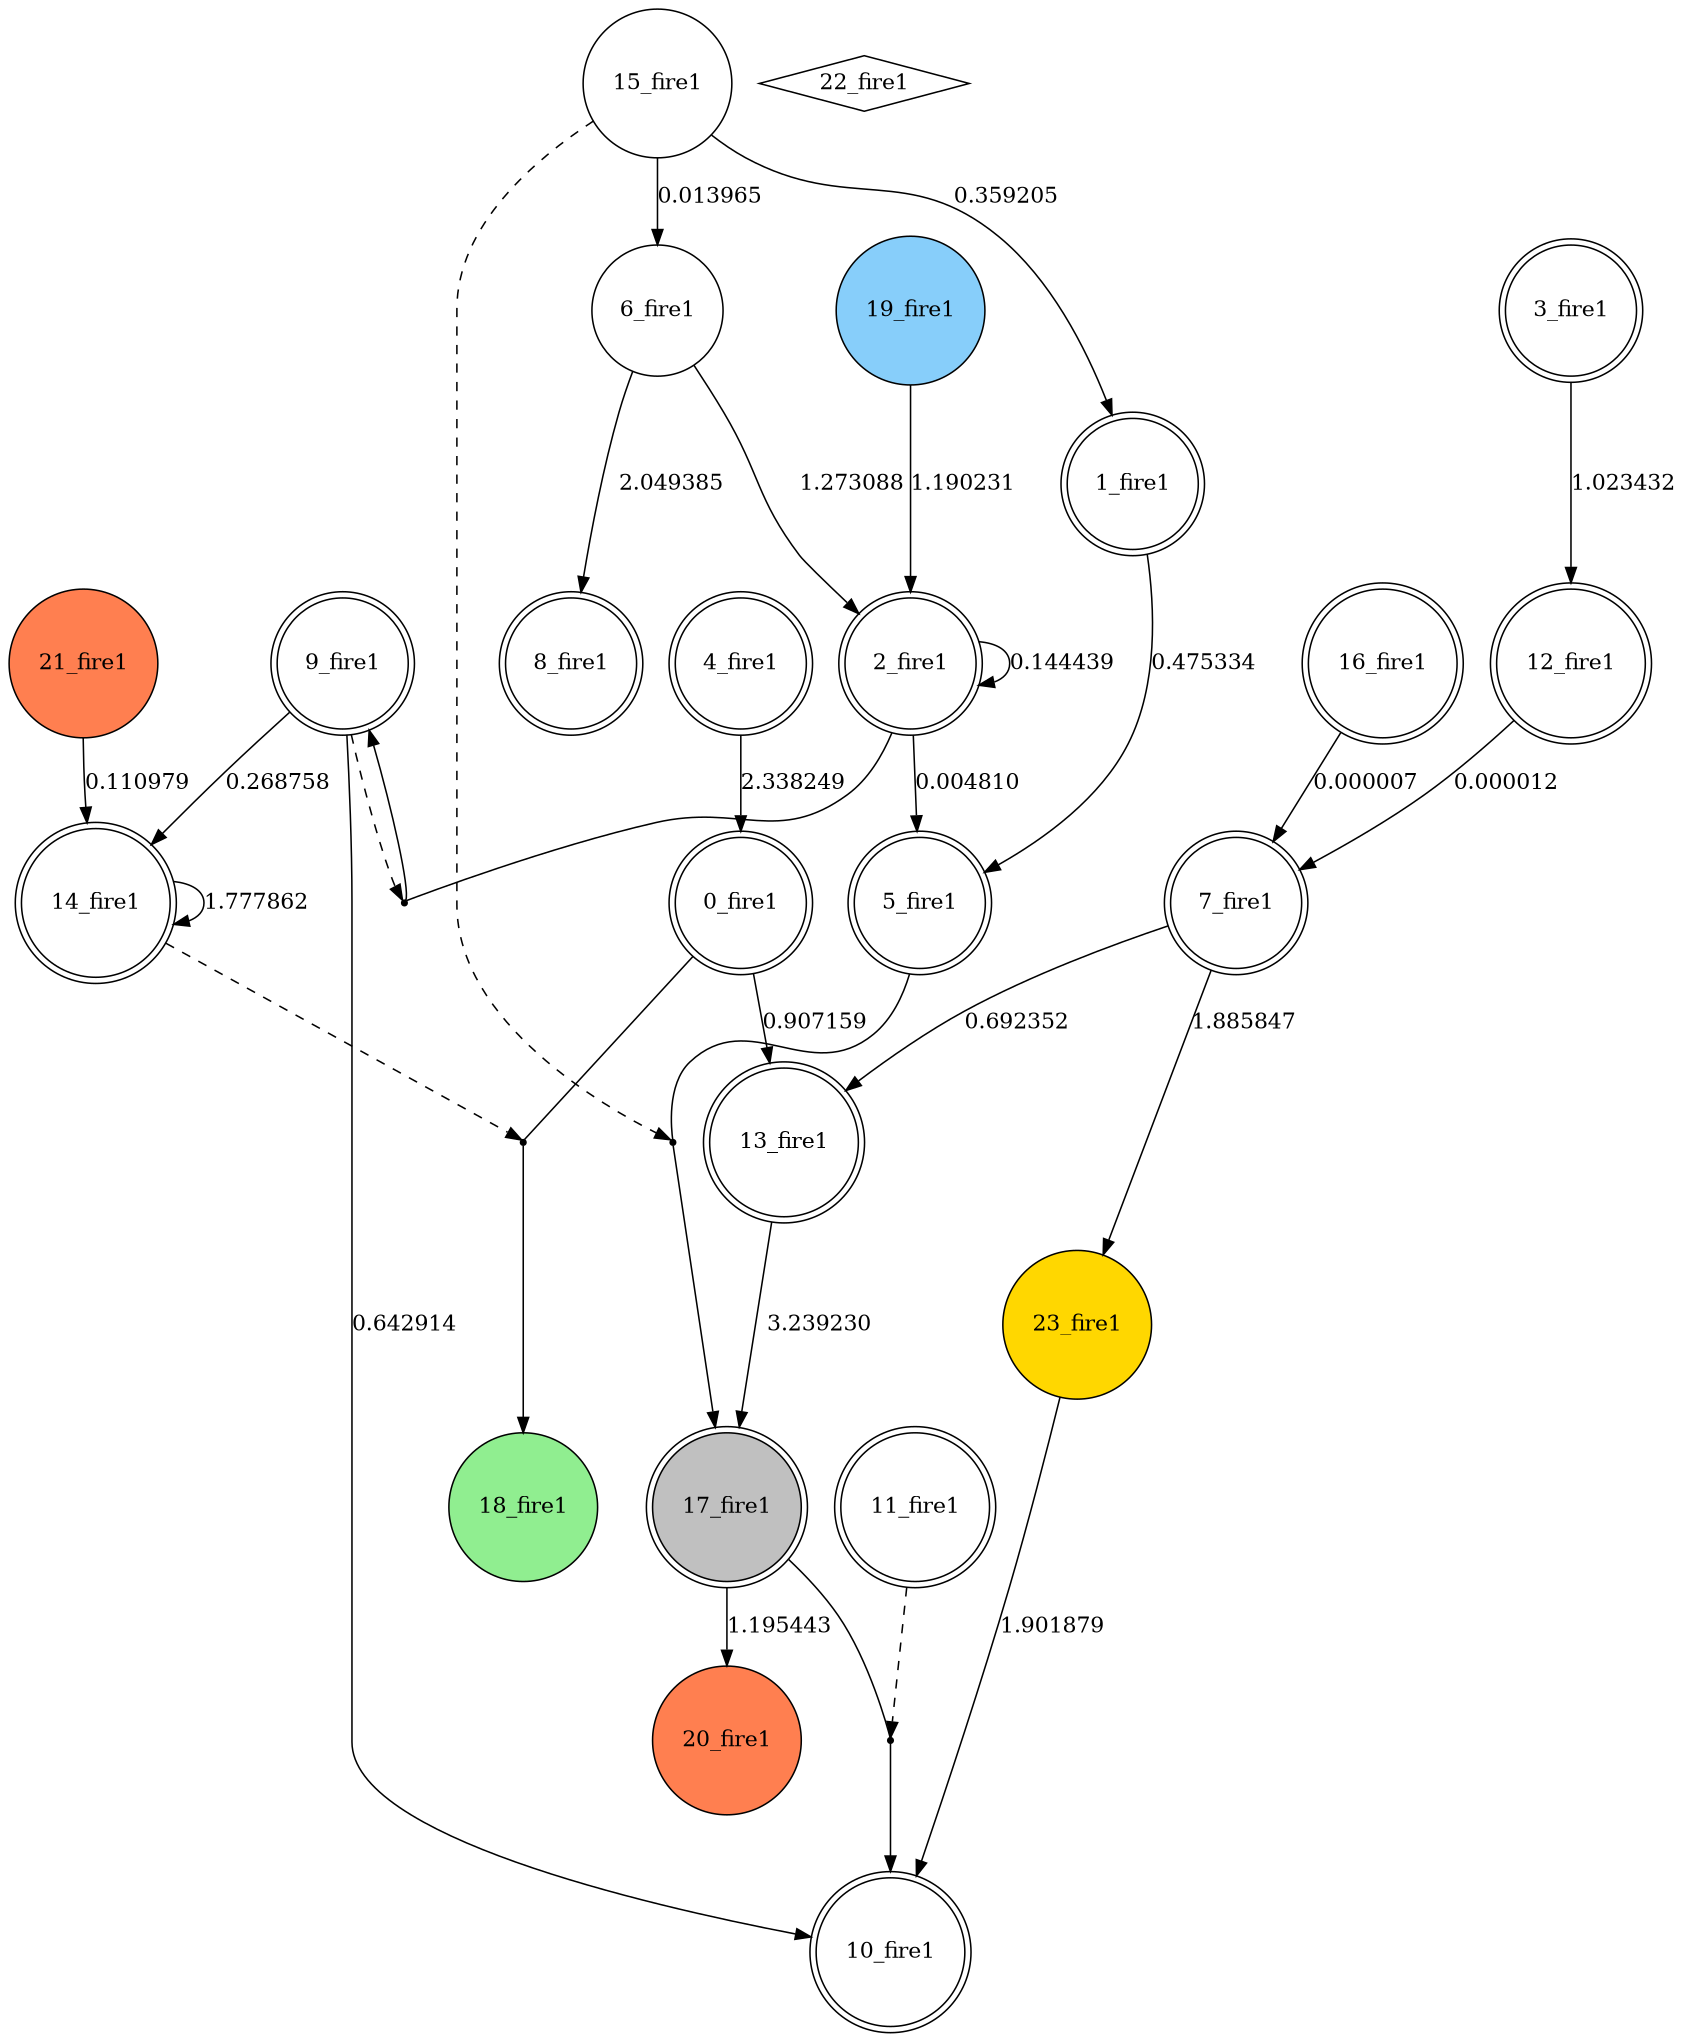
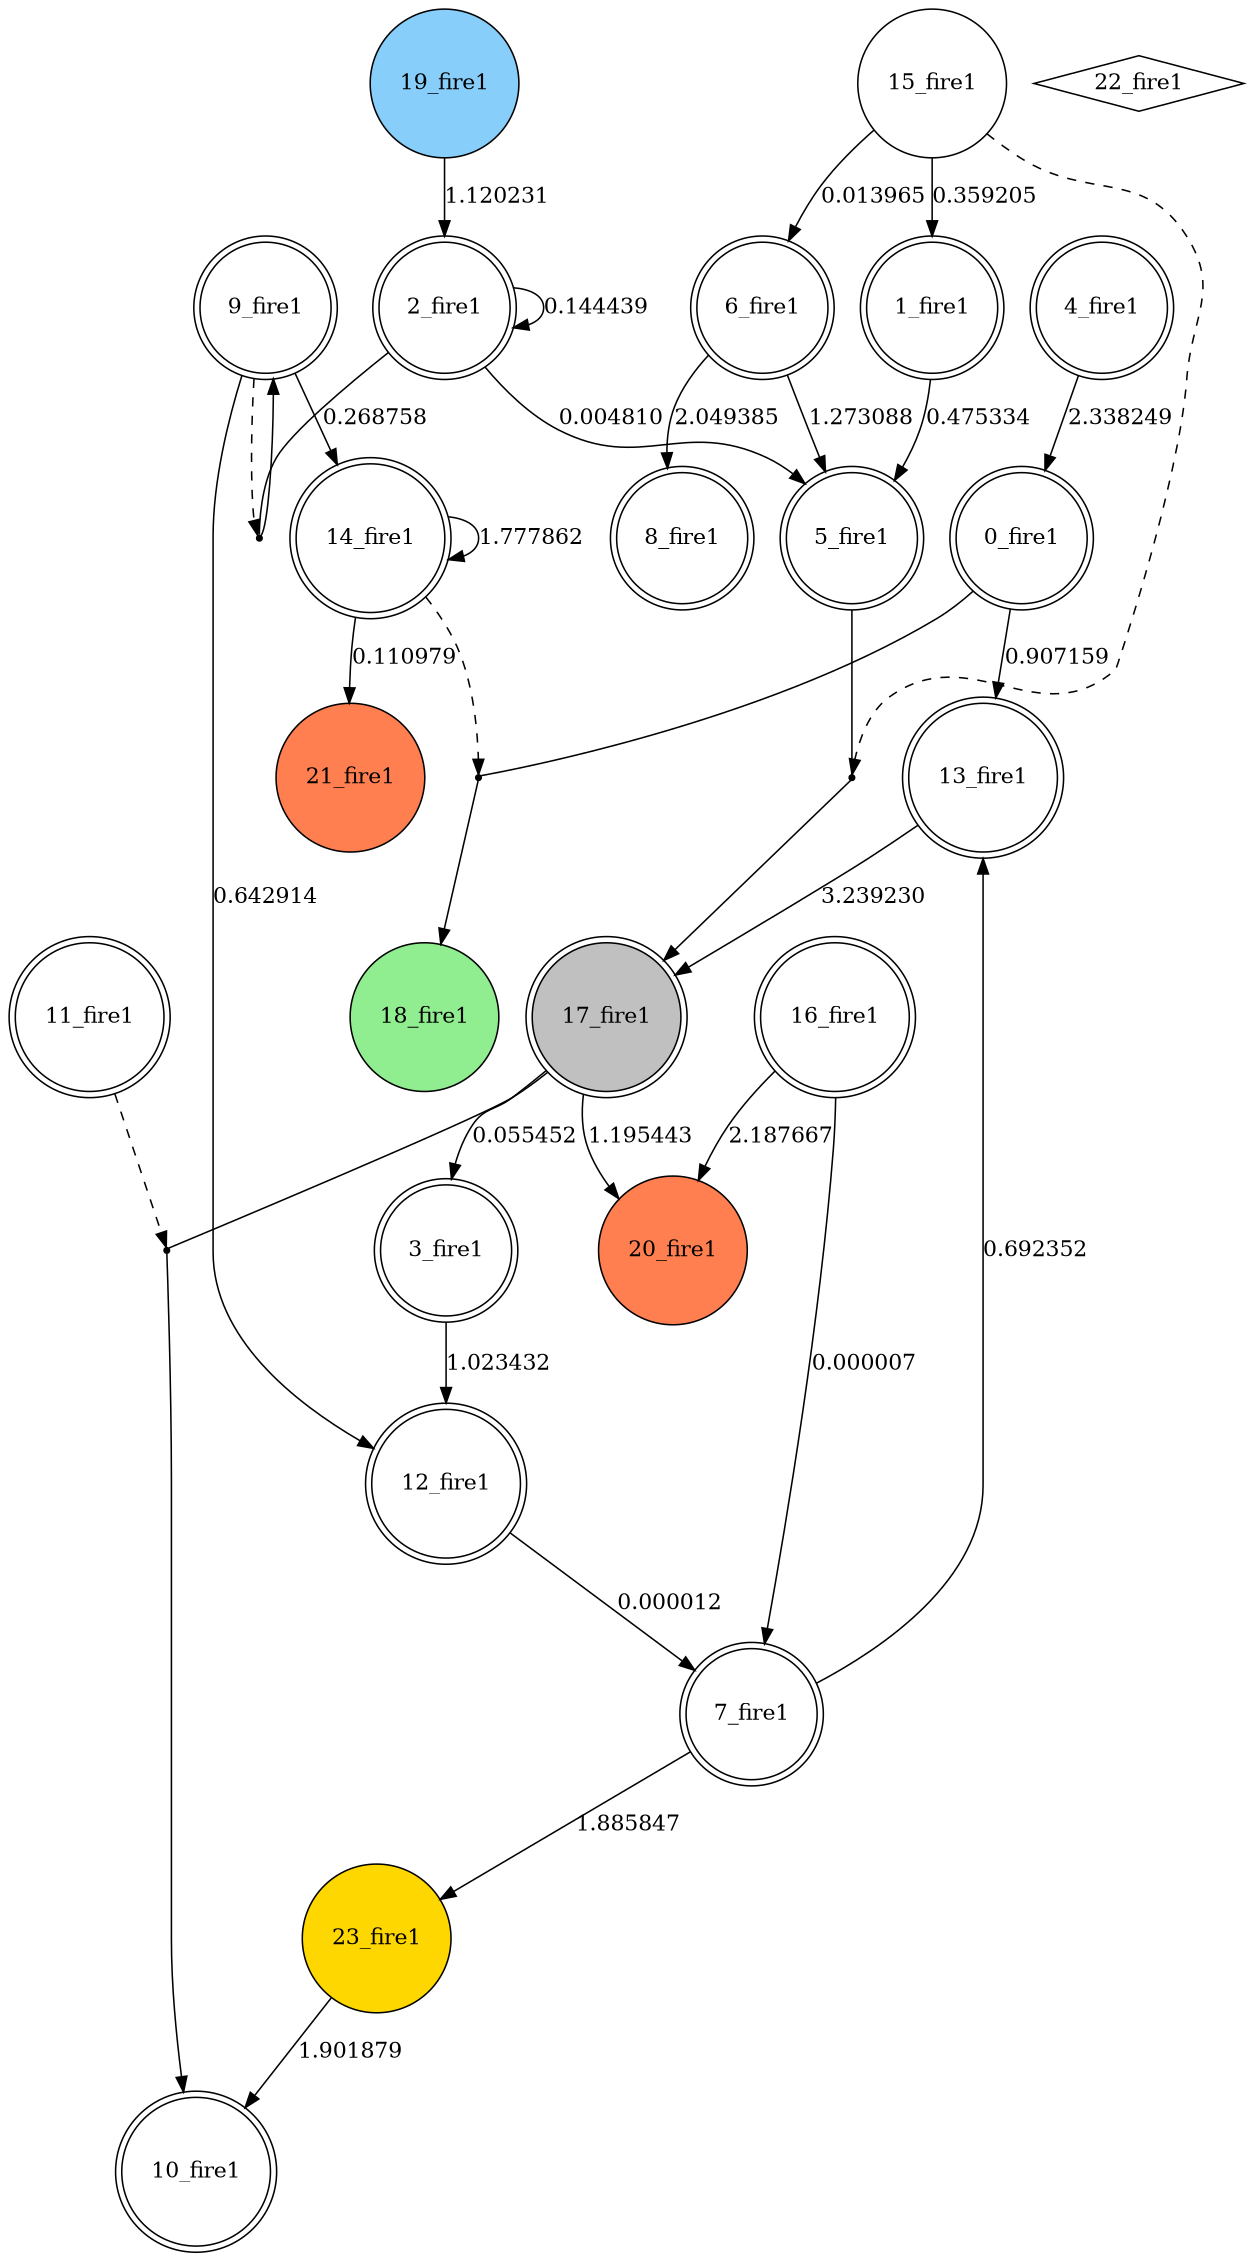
node "6_fire1": shape circle -> doublecircle
edge "19_fire1" -> "2_fire1": label "1.190231" -> "1.120231"
edge "6_fire1" -> "2_fire1": now "6_fire1" -> "5_fire1"
edge "21_fire1" -> "14_fire1": reversed
edge "16_fire1" -> "20_fire1": added, label "2.187667"
edge "17_fire1" -> "3_fire1": added, label "0.055452"
edge "9_fire1" -> "10_fire1": now "9_fire1" -> "12_fire1"
